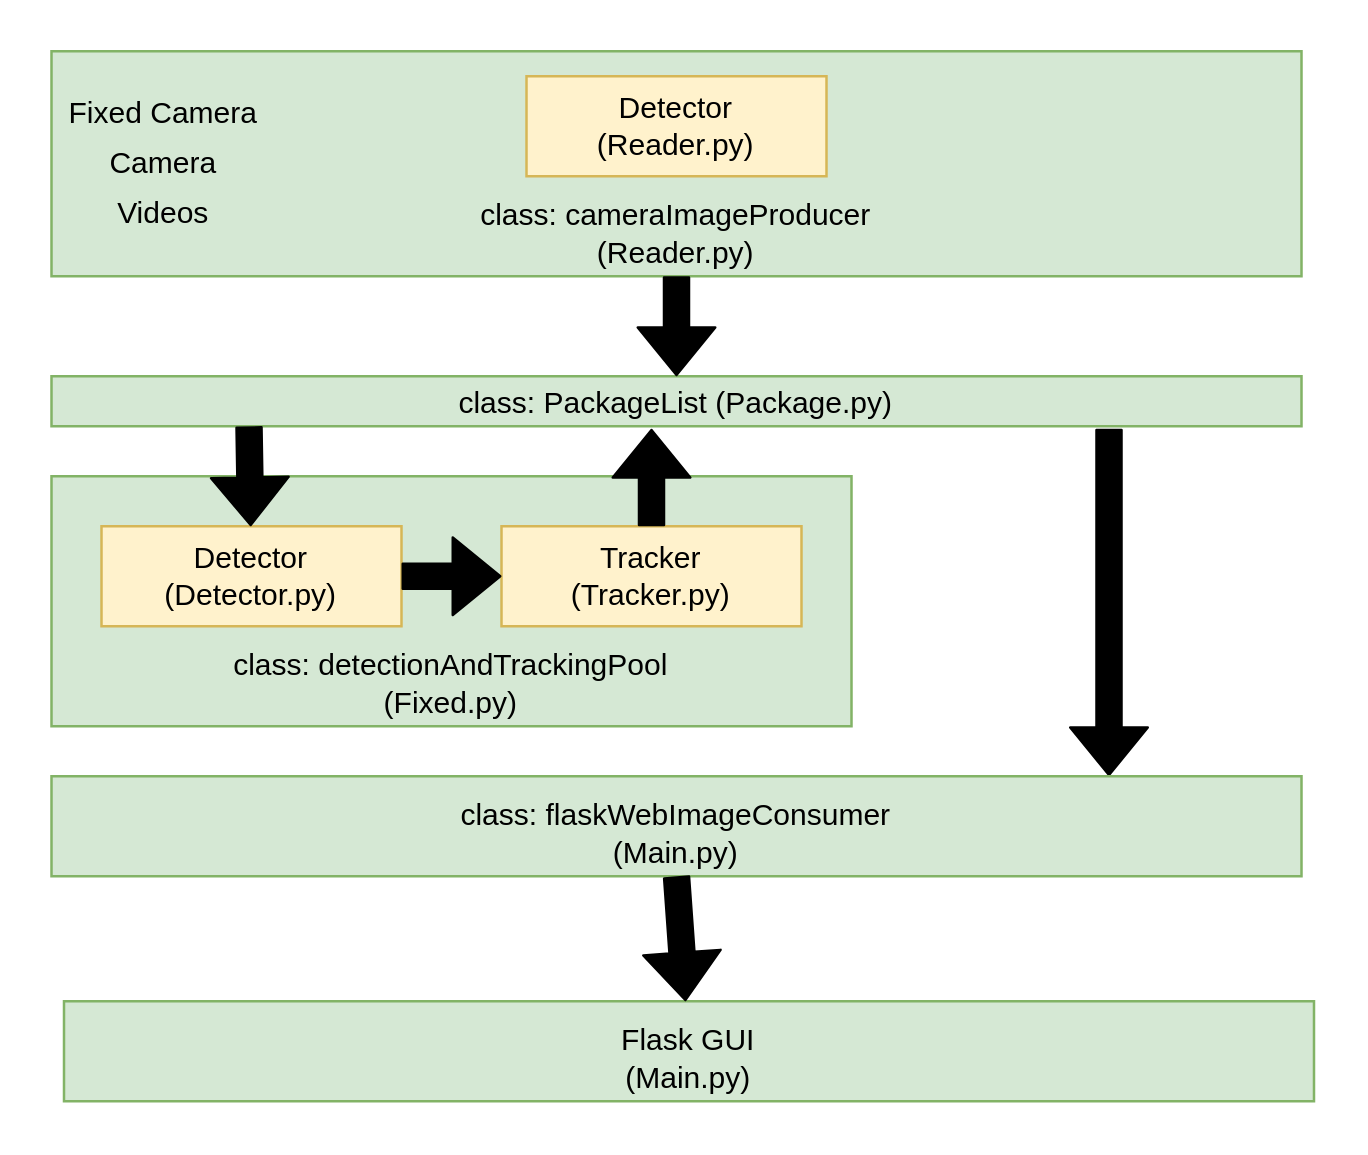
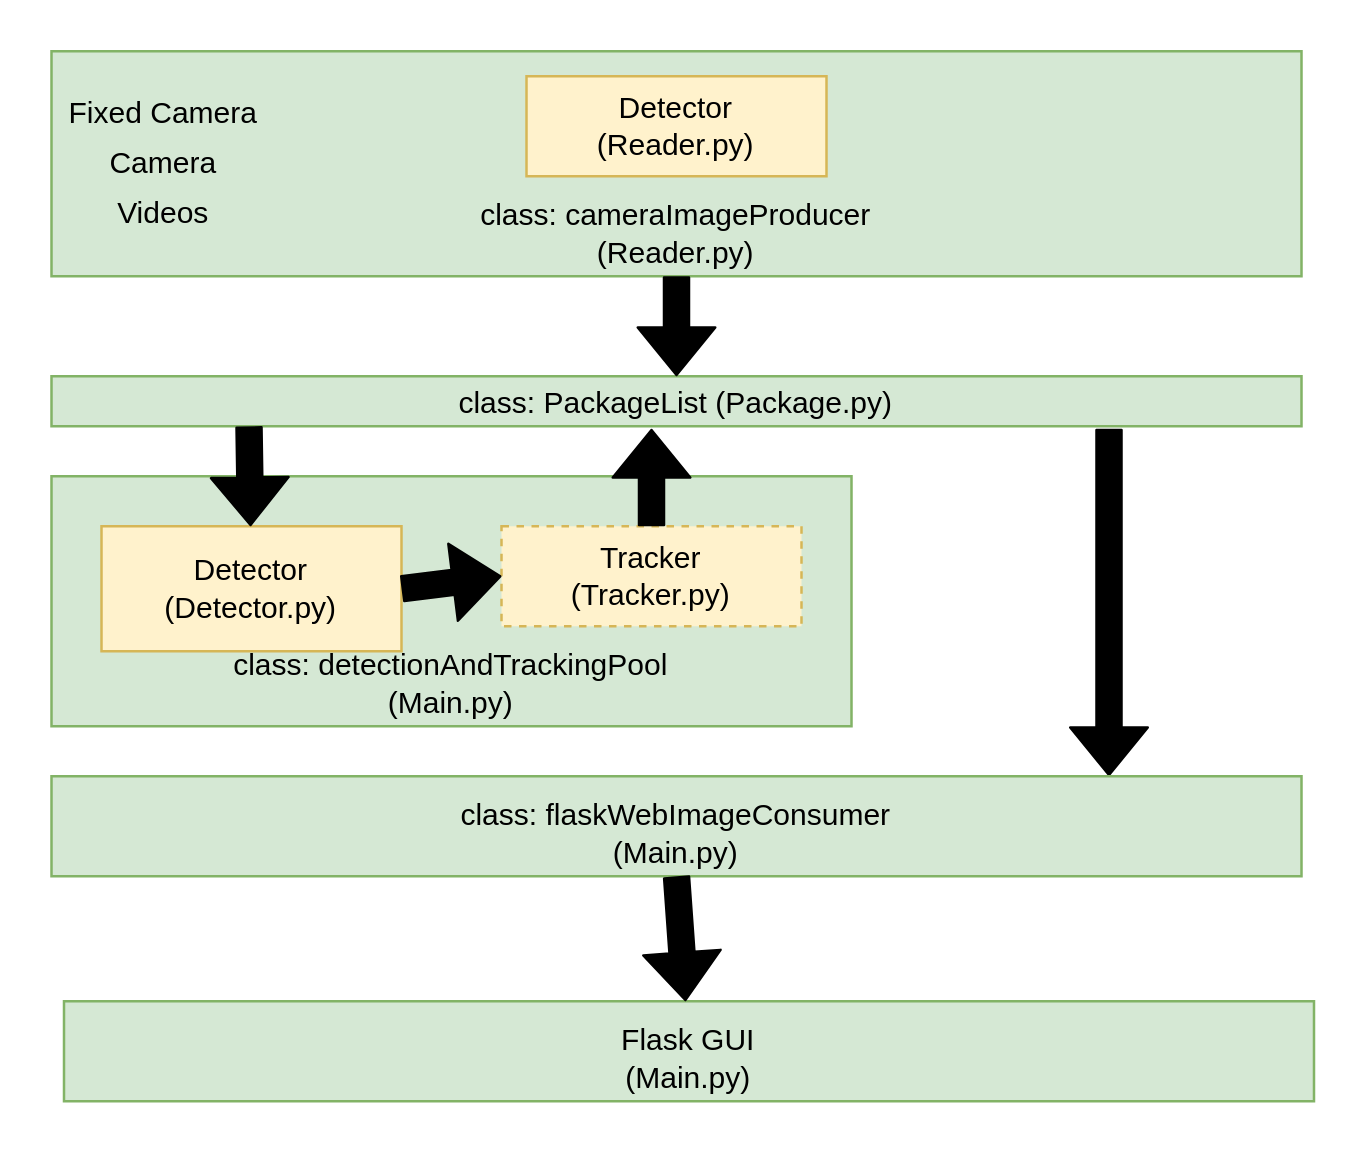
node "Detector (Detector.py)": size 300x100 -> 300x125
node "Tracker (Tracker.py)": style solid -> dashed
node "class: detectionAndTrackingPool (Fixed.py)": label "class: detectionAndTrackingPool (Fixed.py)" -> "class: detectionAndTrackingPool (Main.py)"
